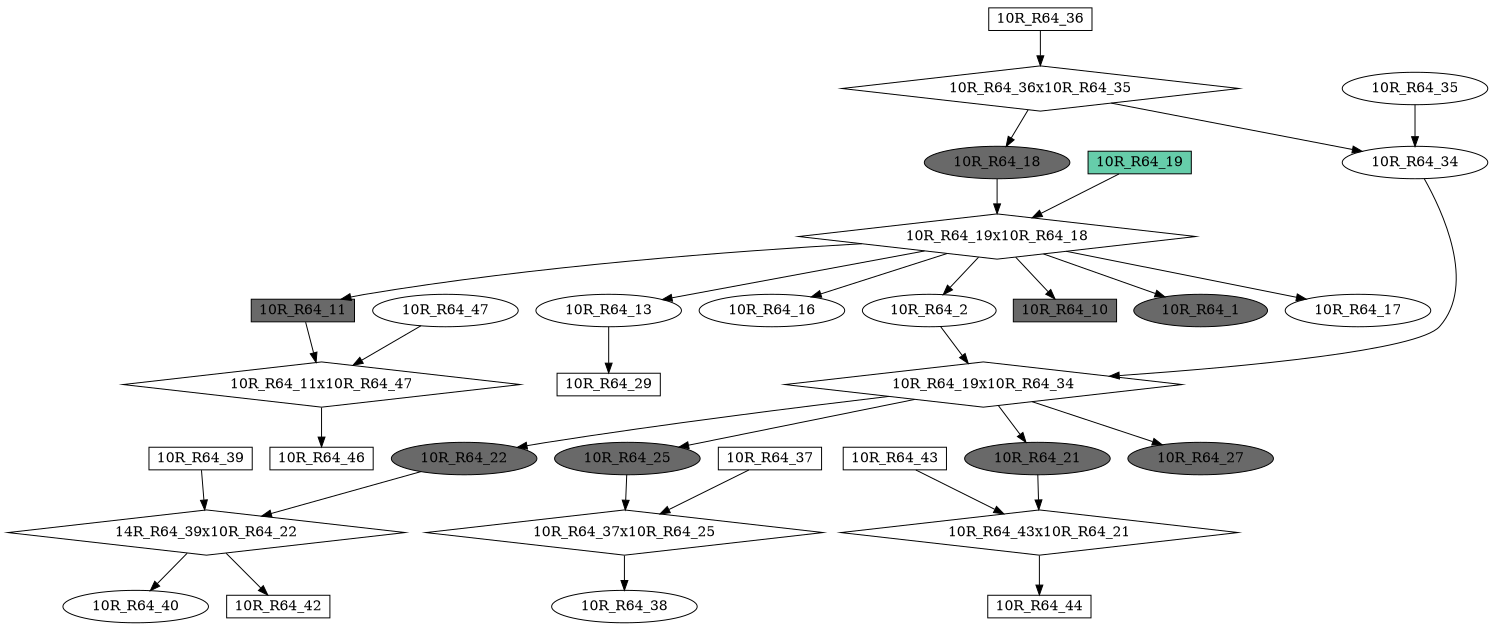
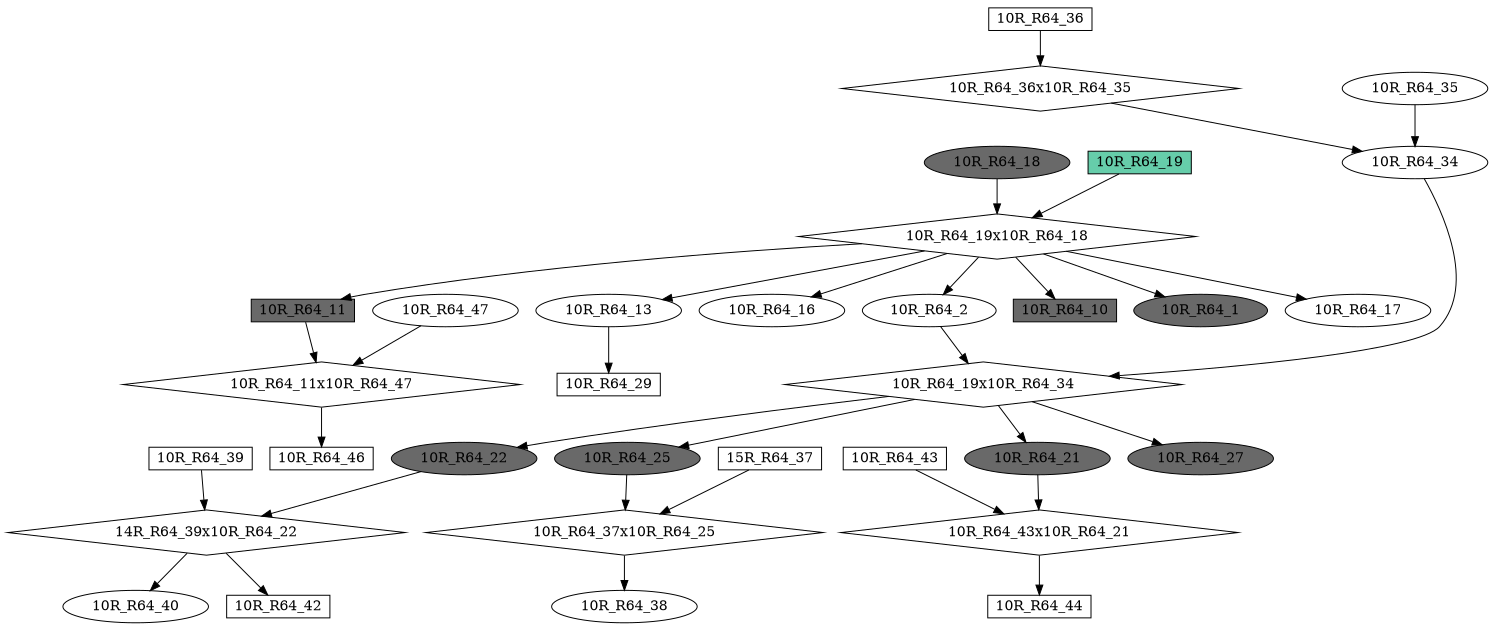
edge "10R_R64_36x10R_R64_35" -> "10R_R64_18": removed
node "10R_R64_37": label "10R_R64_37" -> "15R_R64_37"
